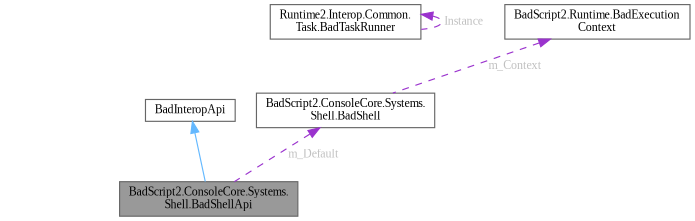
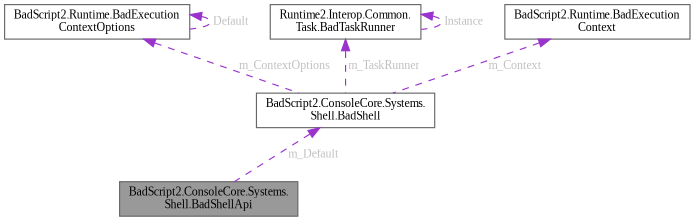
node "BadScript2.Runtime.BadExecution ContextOptions": added
edge "BadScript2.ConsoleCore.Systems. Shell.BadShell" -> "Runtime2.Interop.Common. Task.BadTaskRunner": added, label "m_TaskRunner"
node "BadInteropApi": removed
